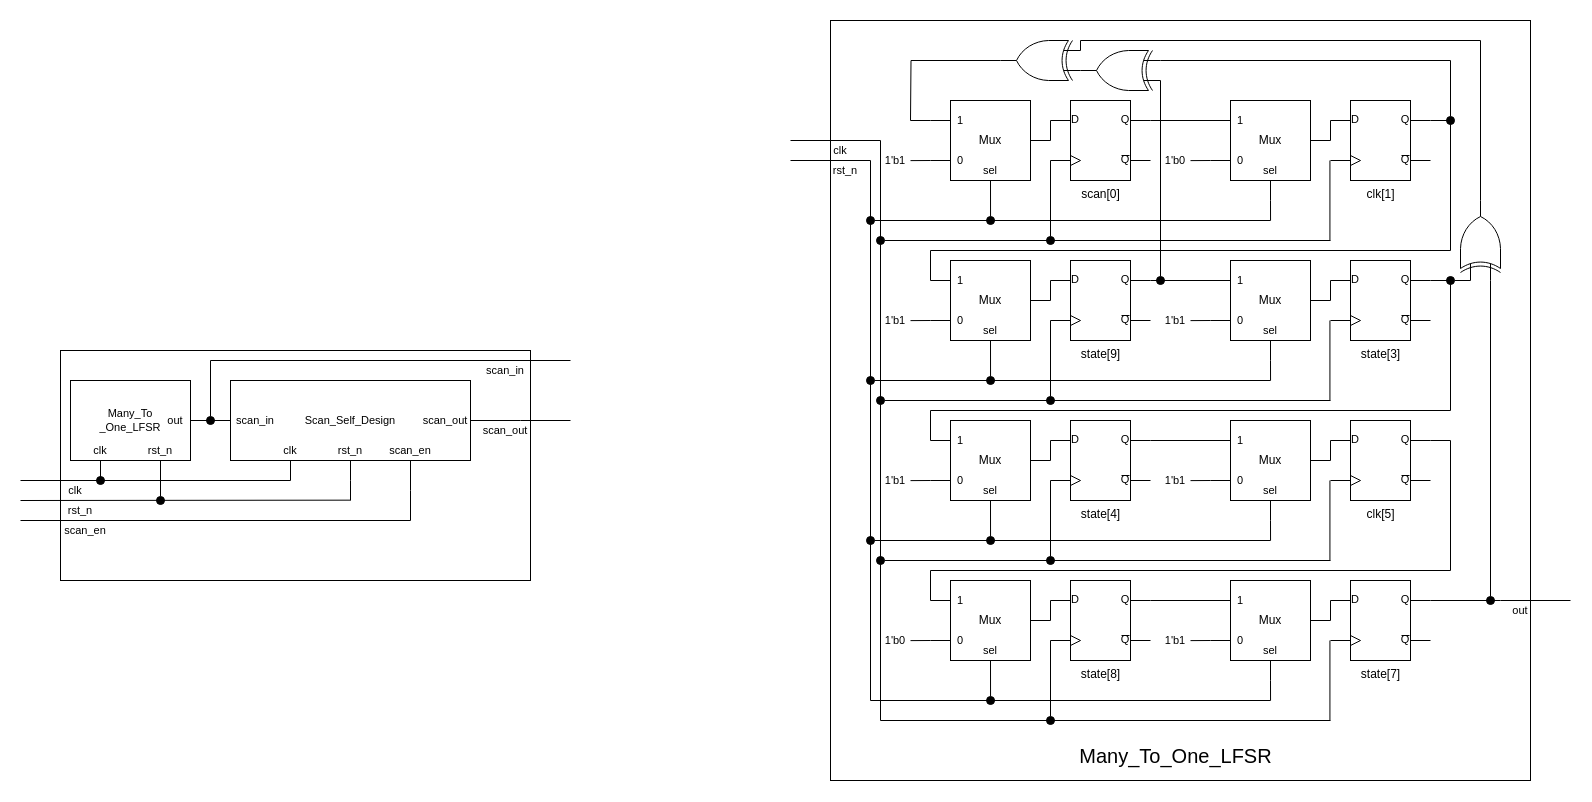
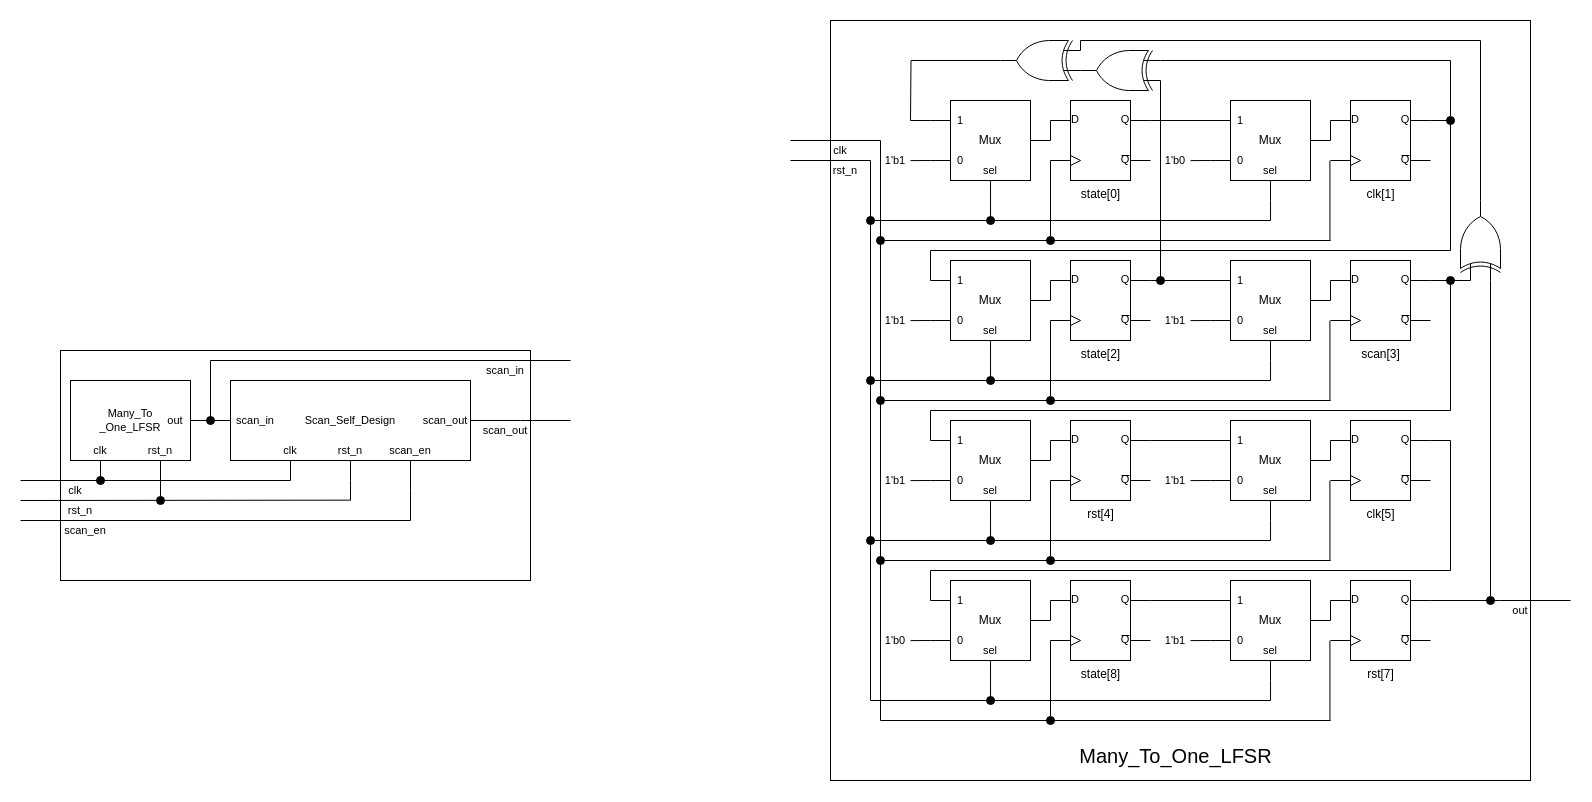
node "scan[0]": label "scan[0]" -> "state[0]"
node "state[9]": label "state[9]" -> "state[2]"
node "state[3]": label "state[3]" -> "scan[3]"
node "state[4]": label "state[4]" -> "rst[4]"
node "state[7]": label "state[7]" -> "rst[7]"
